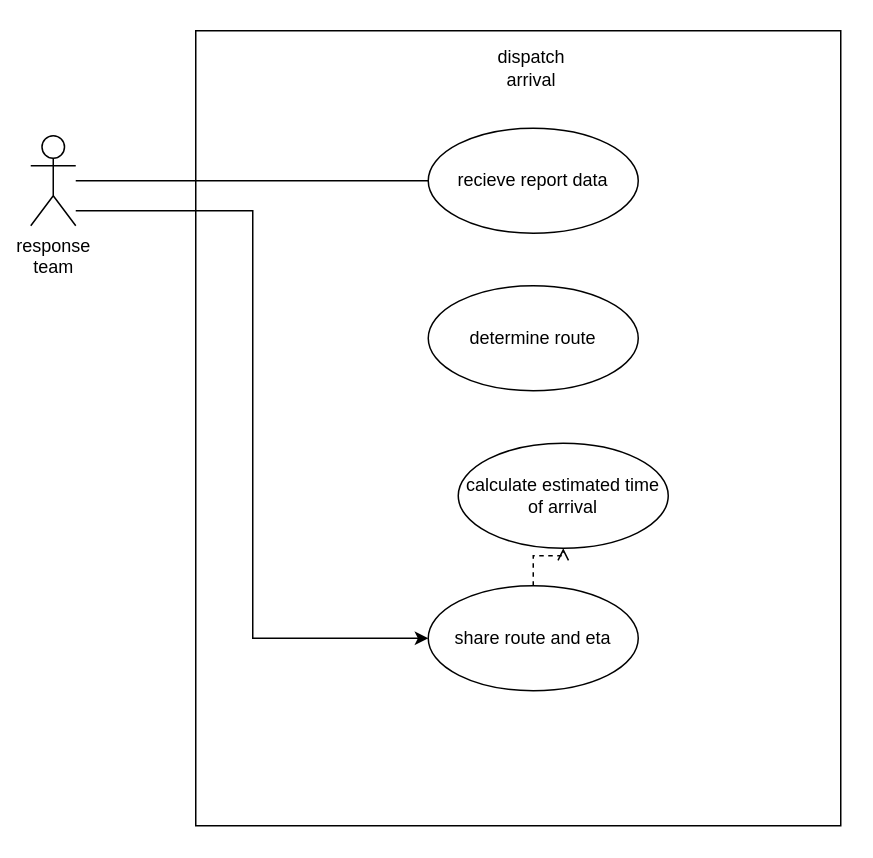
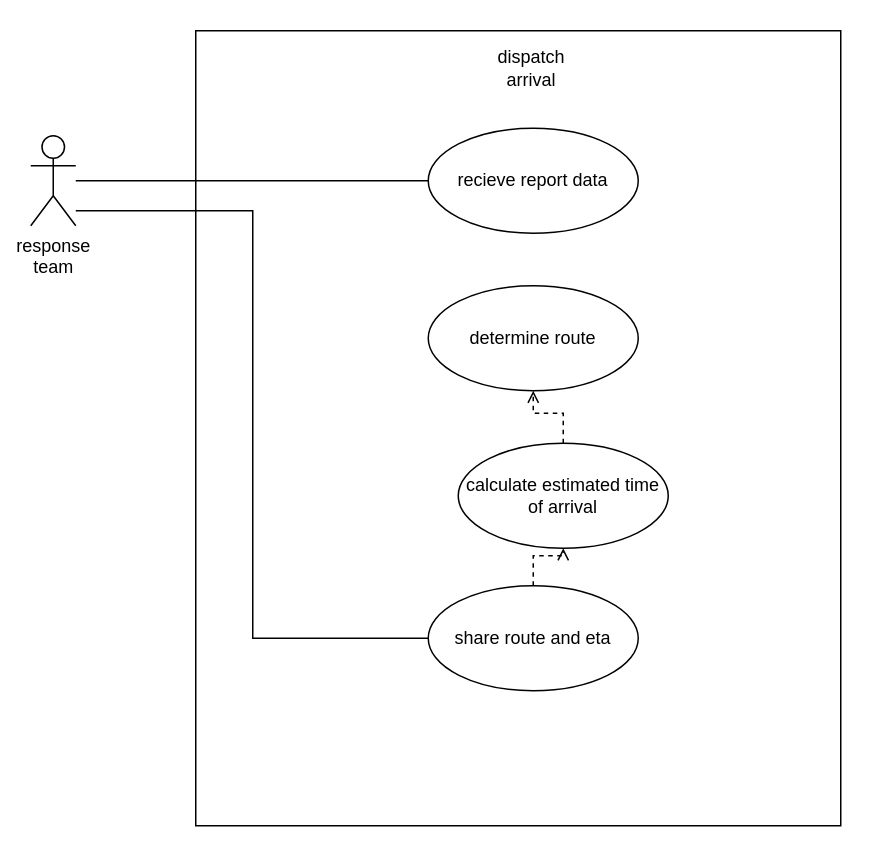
edge "calculate estimated time of arrival" -> "determine route": added
edge "response team" -> "share route and eta": arrowhead classic -> none
